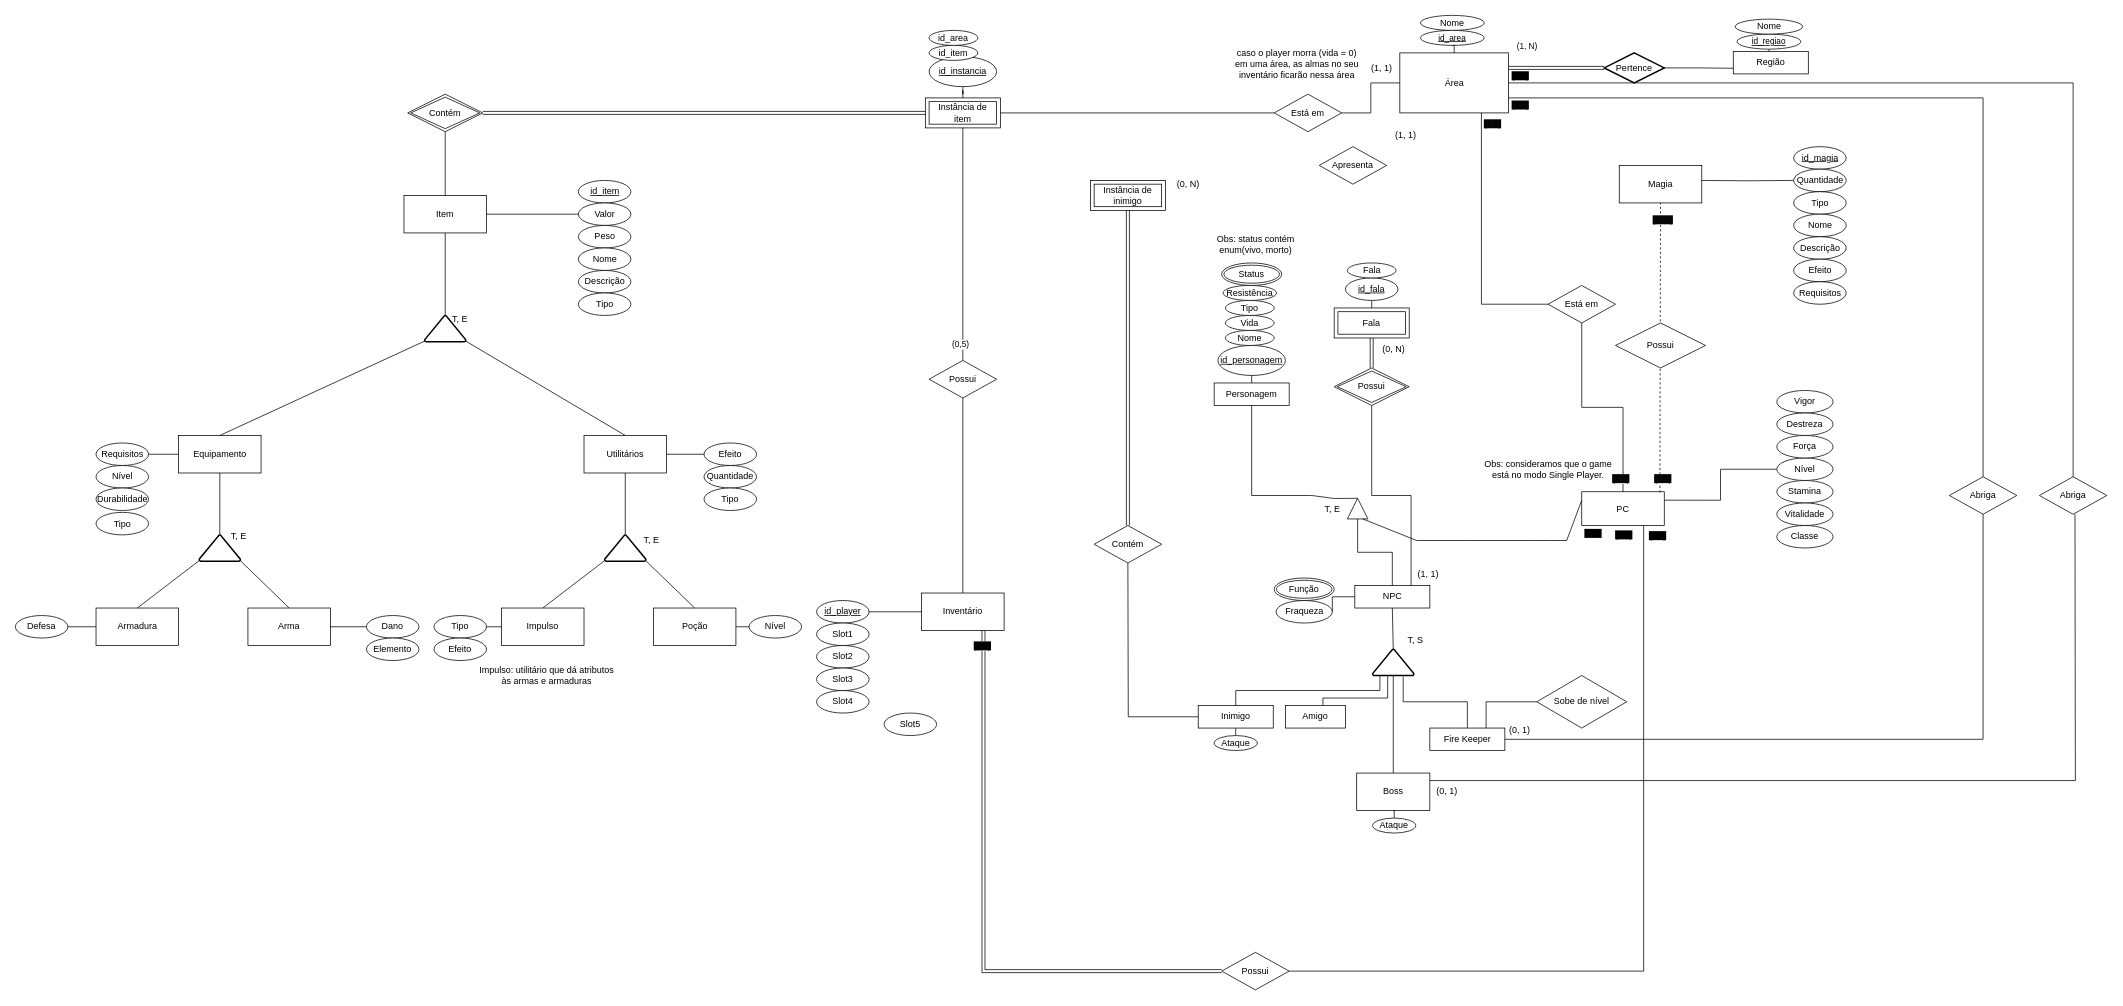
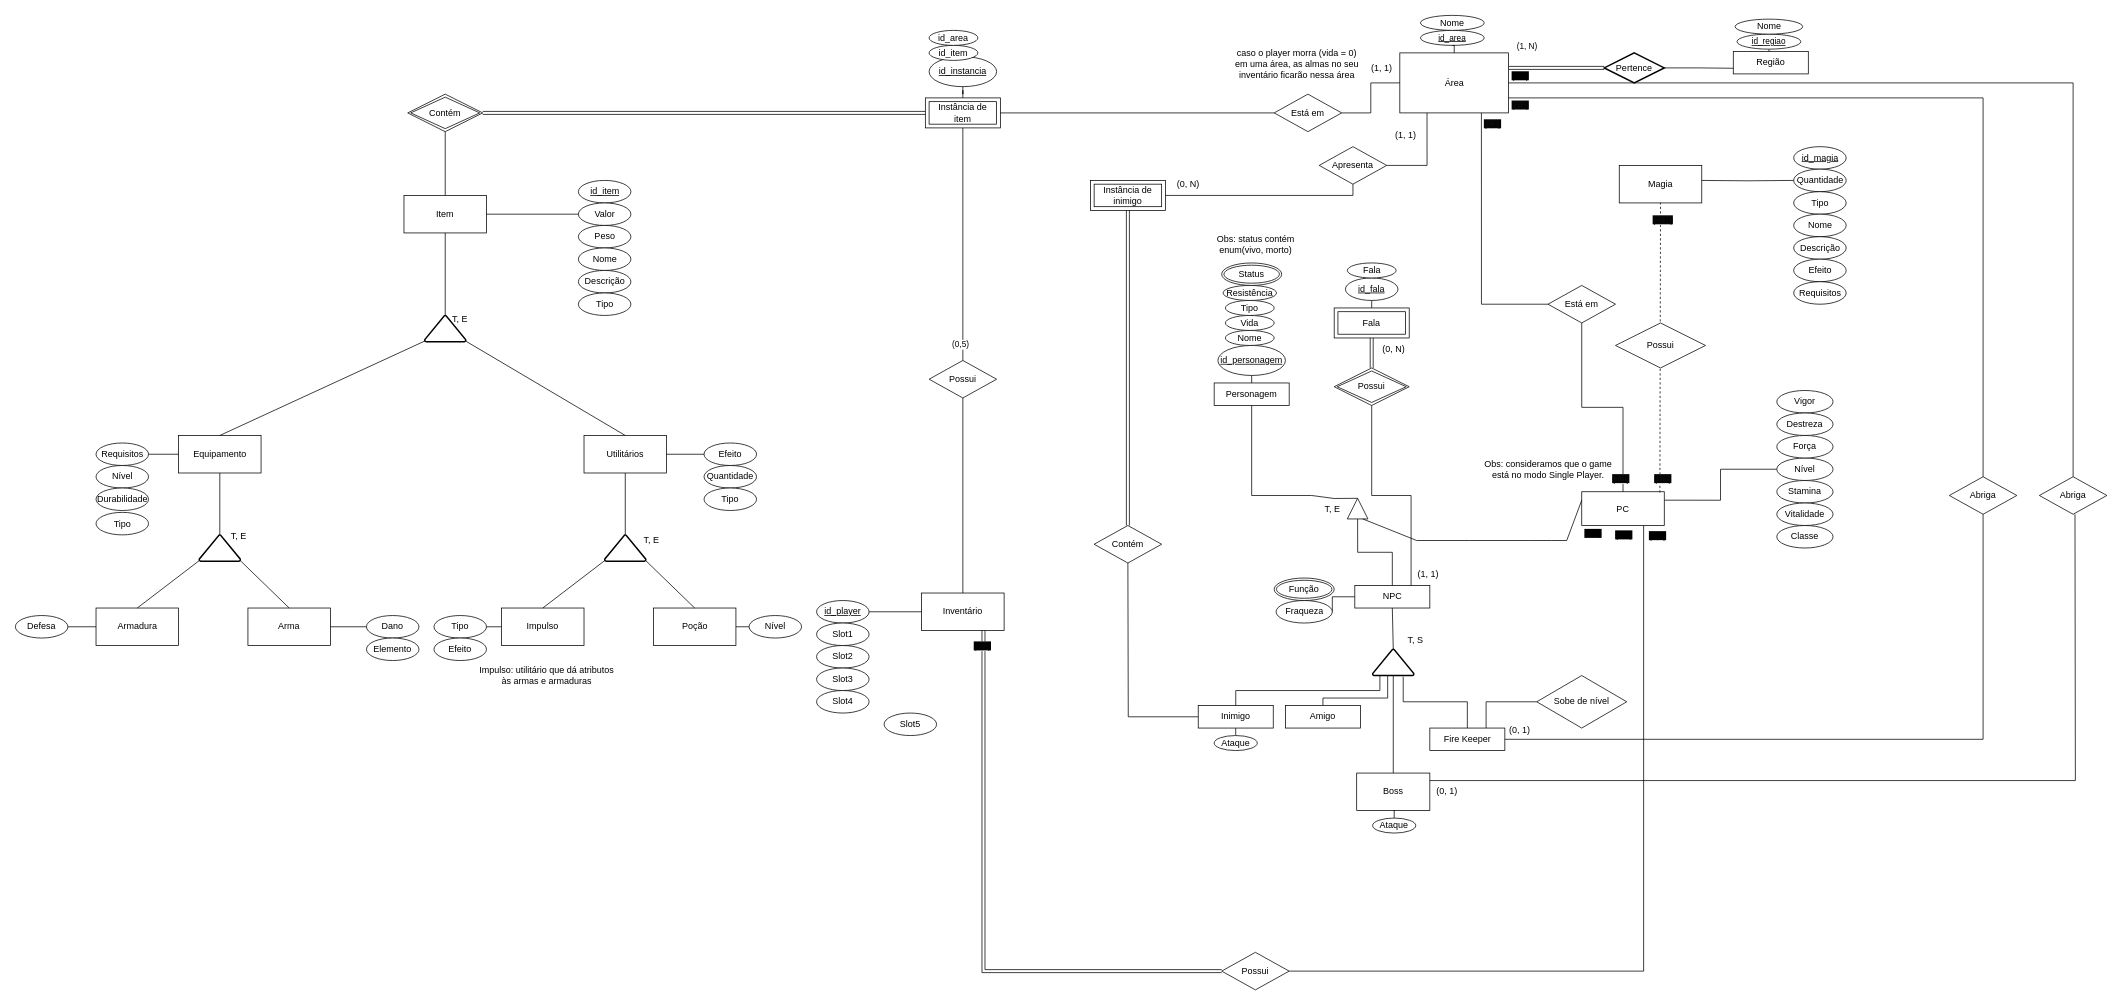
edge "Área" -- "Apresenta": added
edge "Apresenta" -- "Instância de inimigo": added
node "Amigo": size 60x23 -> 75x23
